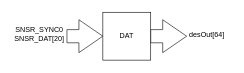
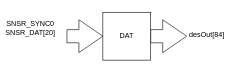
node "SNSR_SYNC0 SNSR_DAT[20]": moved (39, 34) -> (30, 28)
node "desOut[64]": label "desOut[64]" -> "desOut[84]"
